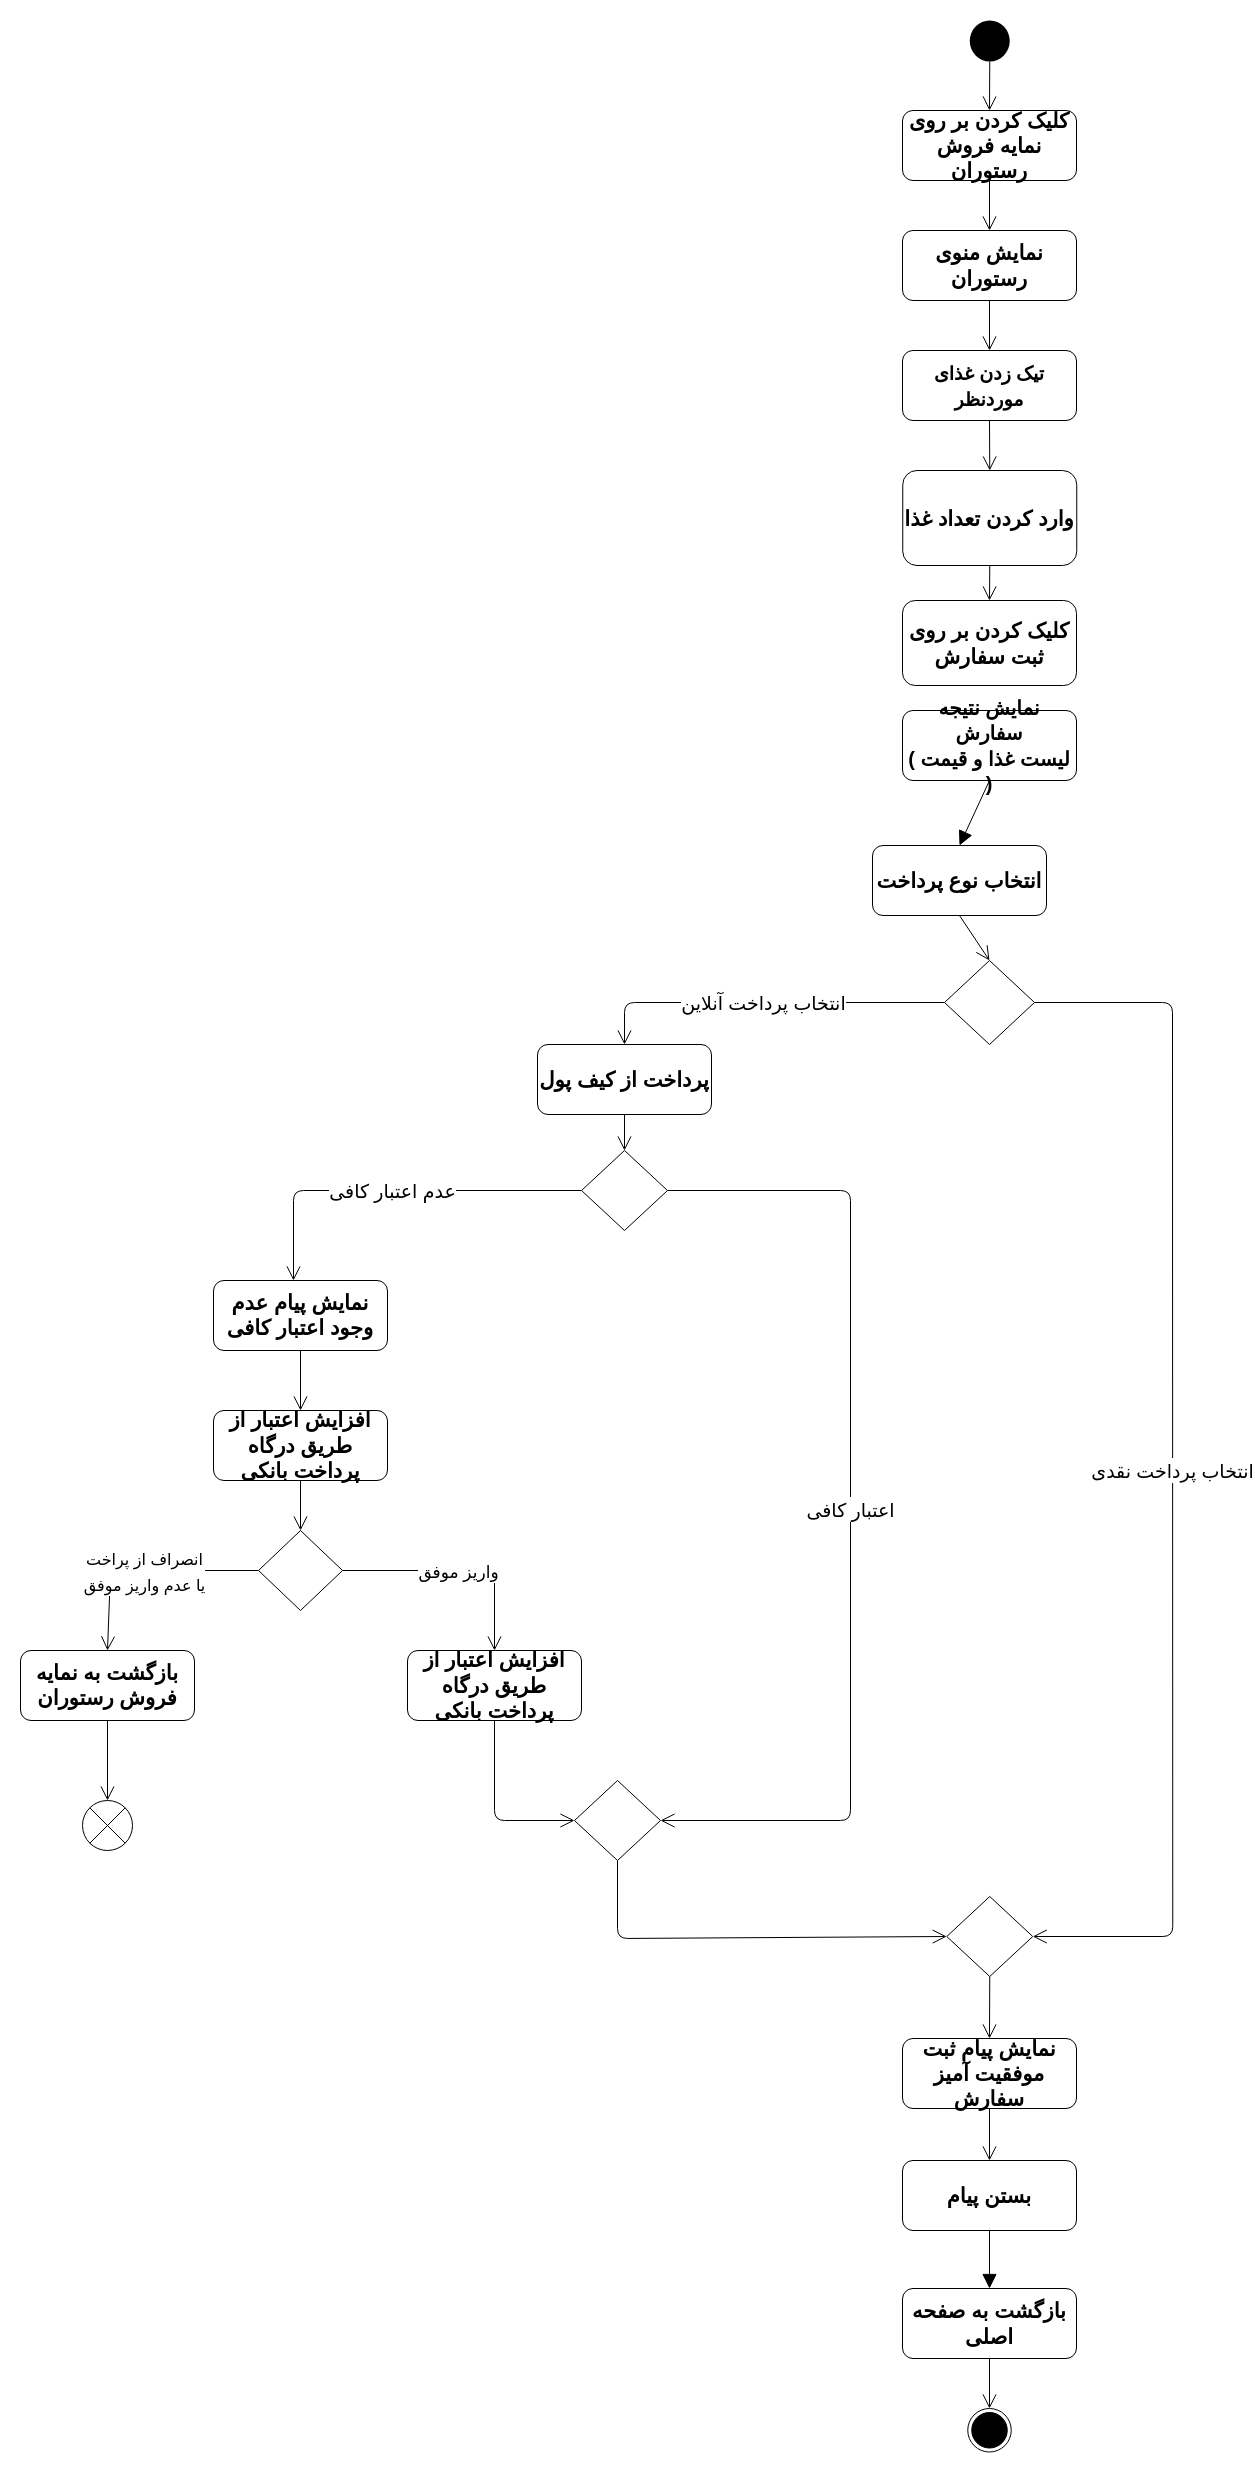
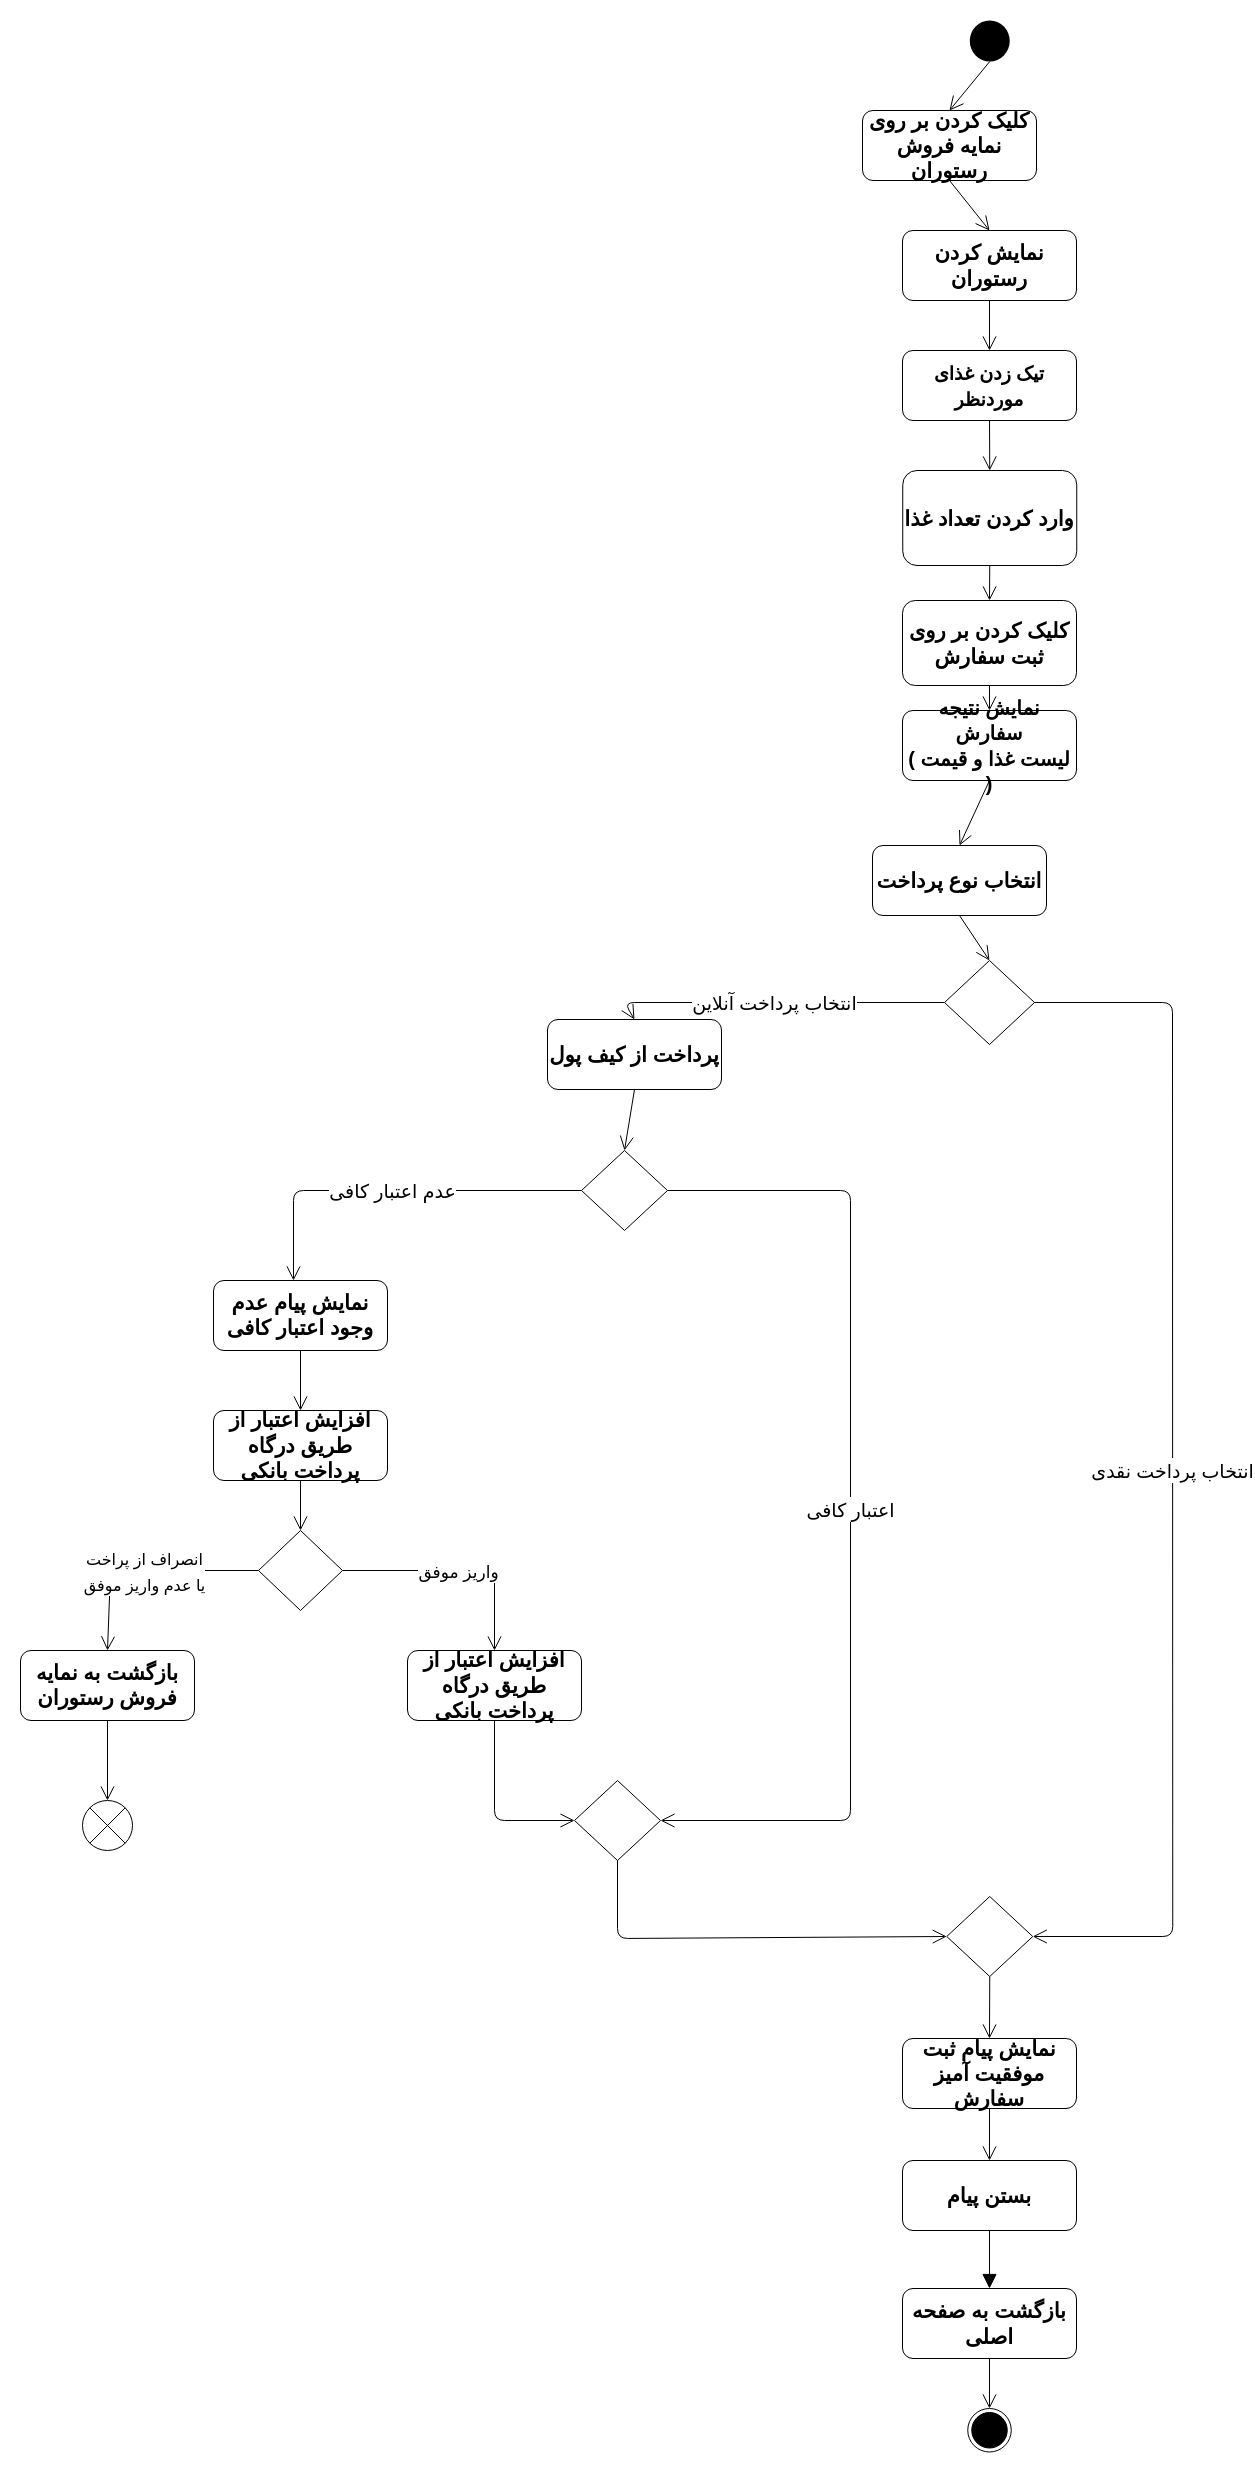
node "کلیک کردن بر روی نمایه فروش رستوران": moved (990, 146) -> (950, 146)
node "نمایش منوی رستوران": label "نمایش منوی رستوران" -> "نمایش کردن رستوران"
edge "کلیک کردن بر روی ثبت سفارش" -> "نمایش نتیجه سفارش ( لیست غذا و قیمت )": added
edge "نمایش نتیجه سفارش ( لیست غذا و قیمت )" -> "انتخاب نوع پرداخت": arrowhead block -> open
node "پرداخت از کیف پول": moved (625, 1080) -> (635, 1055)
